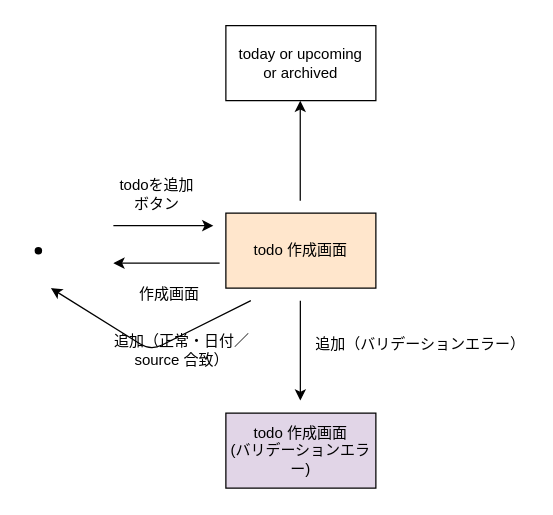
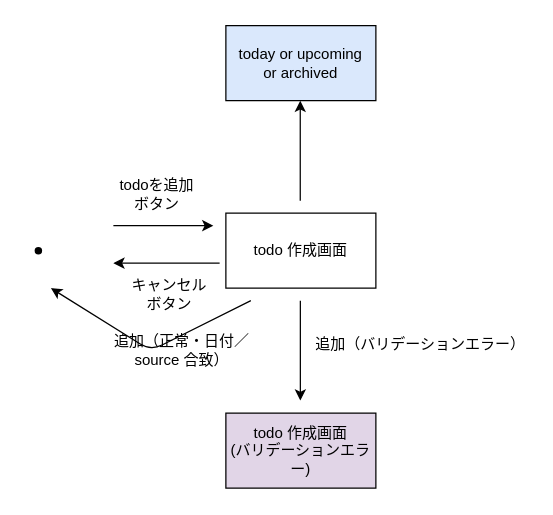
node "today or upcoming or archived": fillcolor #ffffff -> #dae8fc
node "todo 作成画面": fillcolor #ffe6cc -> #ffffff
node "作成画面": label "作成画面" -> "キャンセルボタン"
